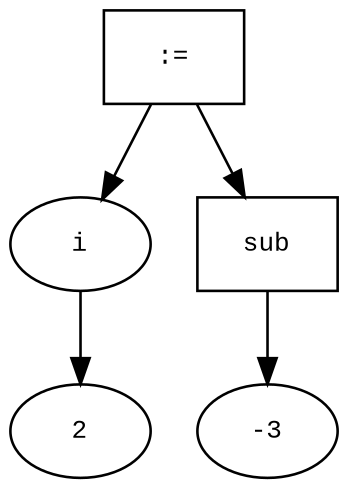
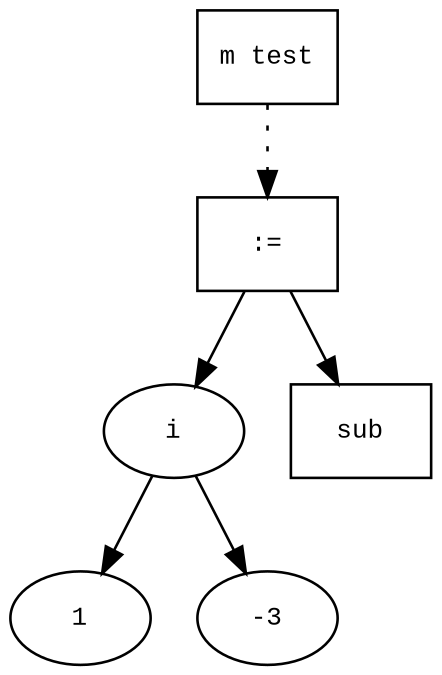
node "m test": added
edge "sub" -> "-3": now "i" -> "-3"
node "2": label "2" -> "1"
